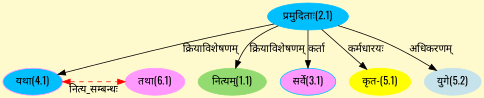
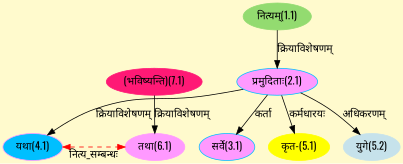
node "प्रमुदिताः(2.1)": fillcolor #00bfff -> #ff99ff
edge "प्रमुदिताः(2.1)" -> "नित्यम्(1.1)": reversed
node "(भविष्यन्ति)(7.1)": added
